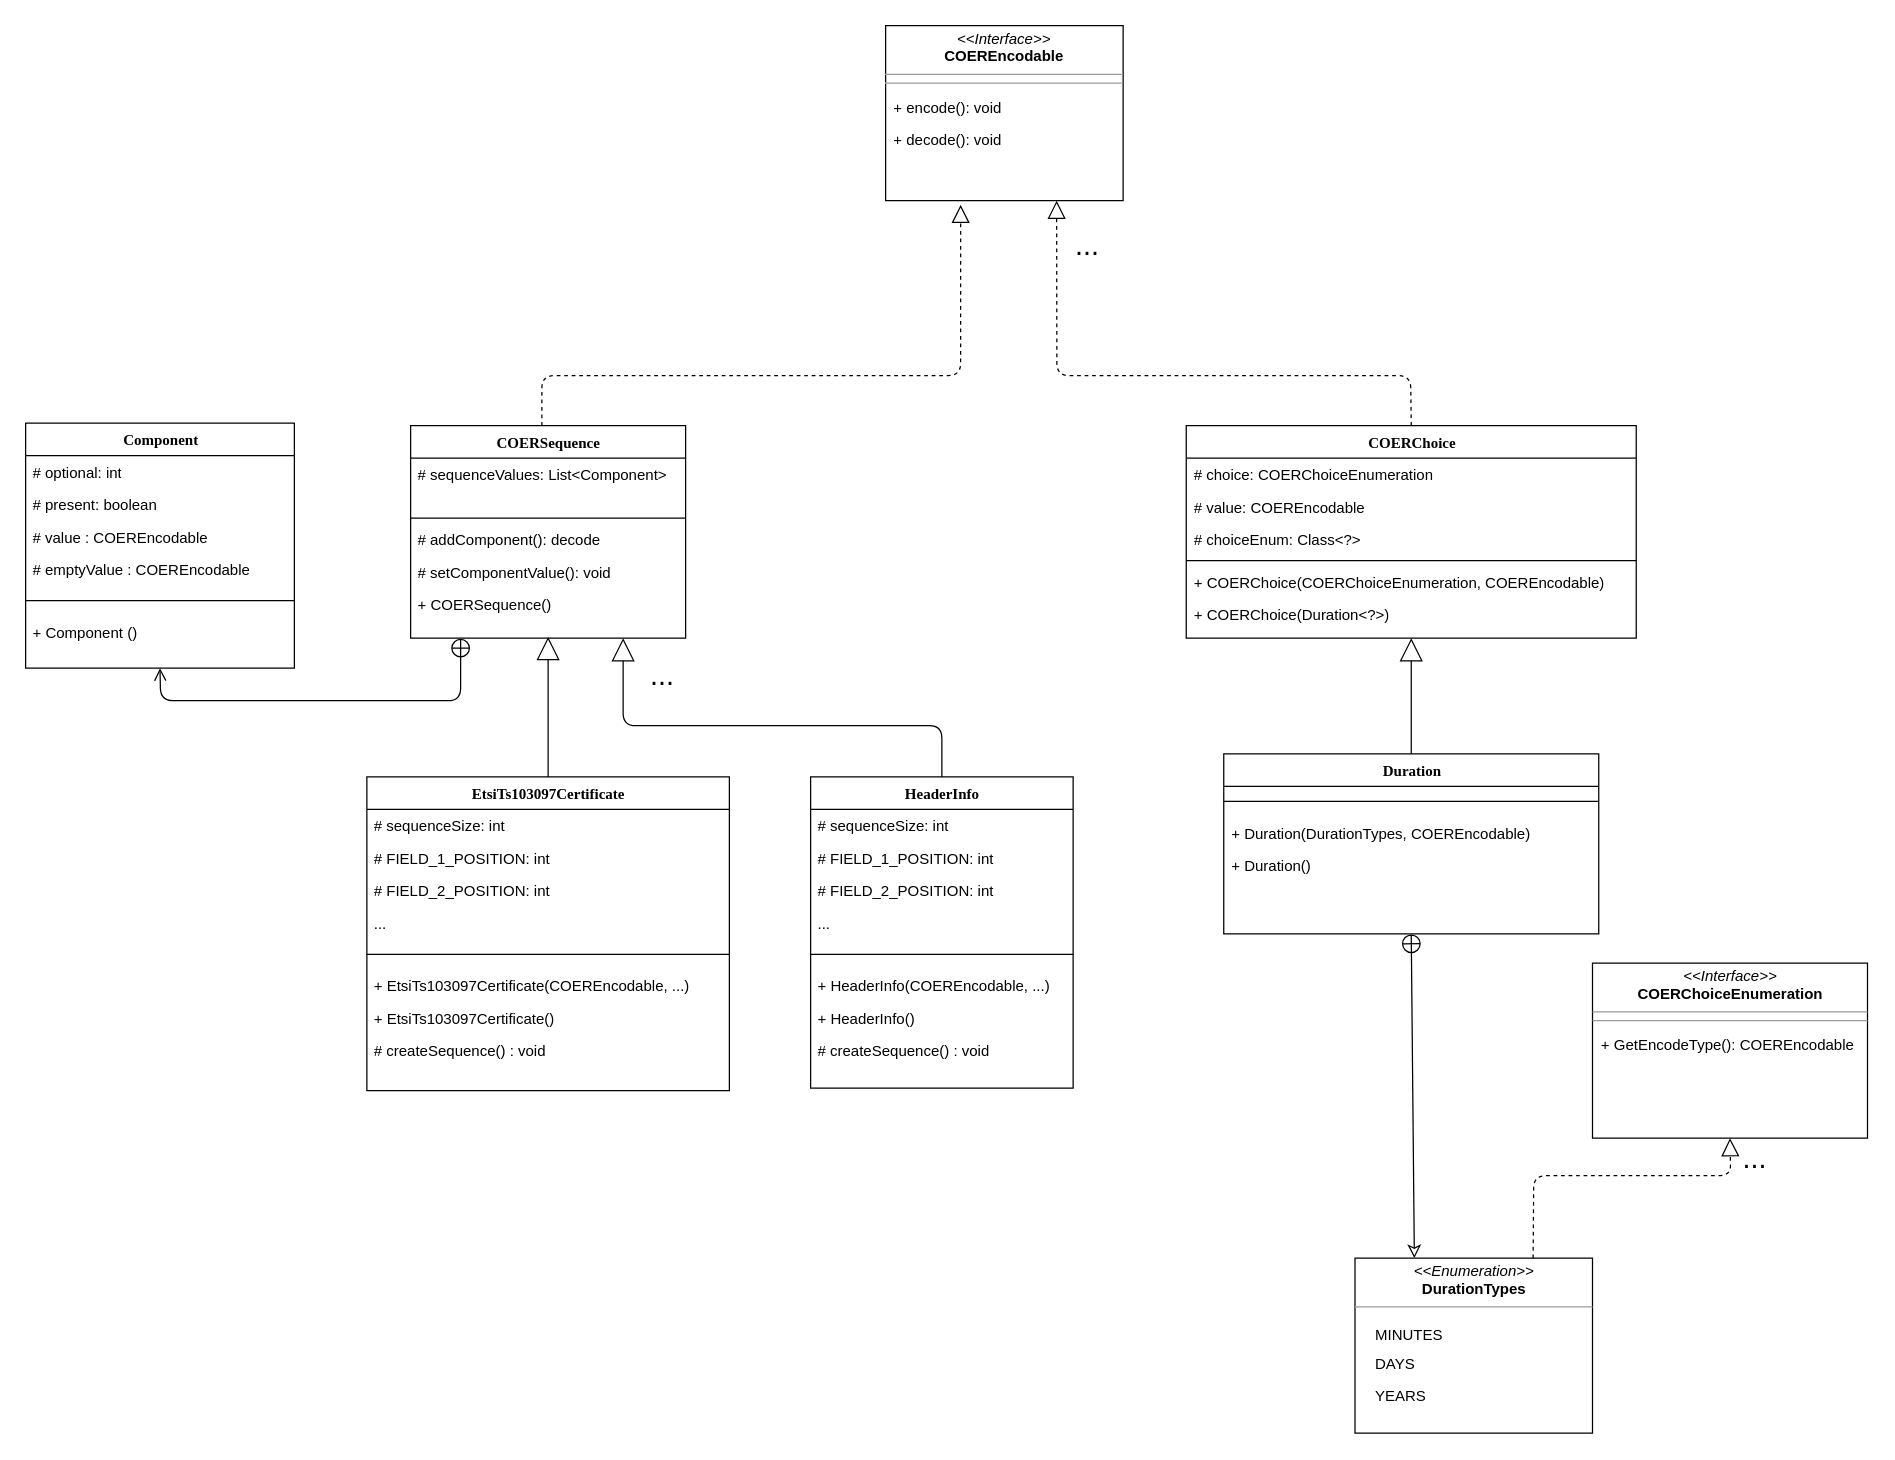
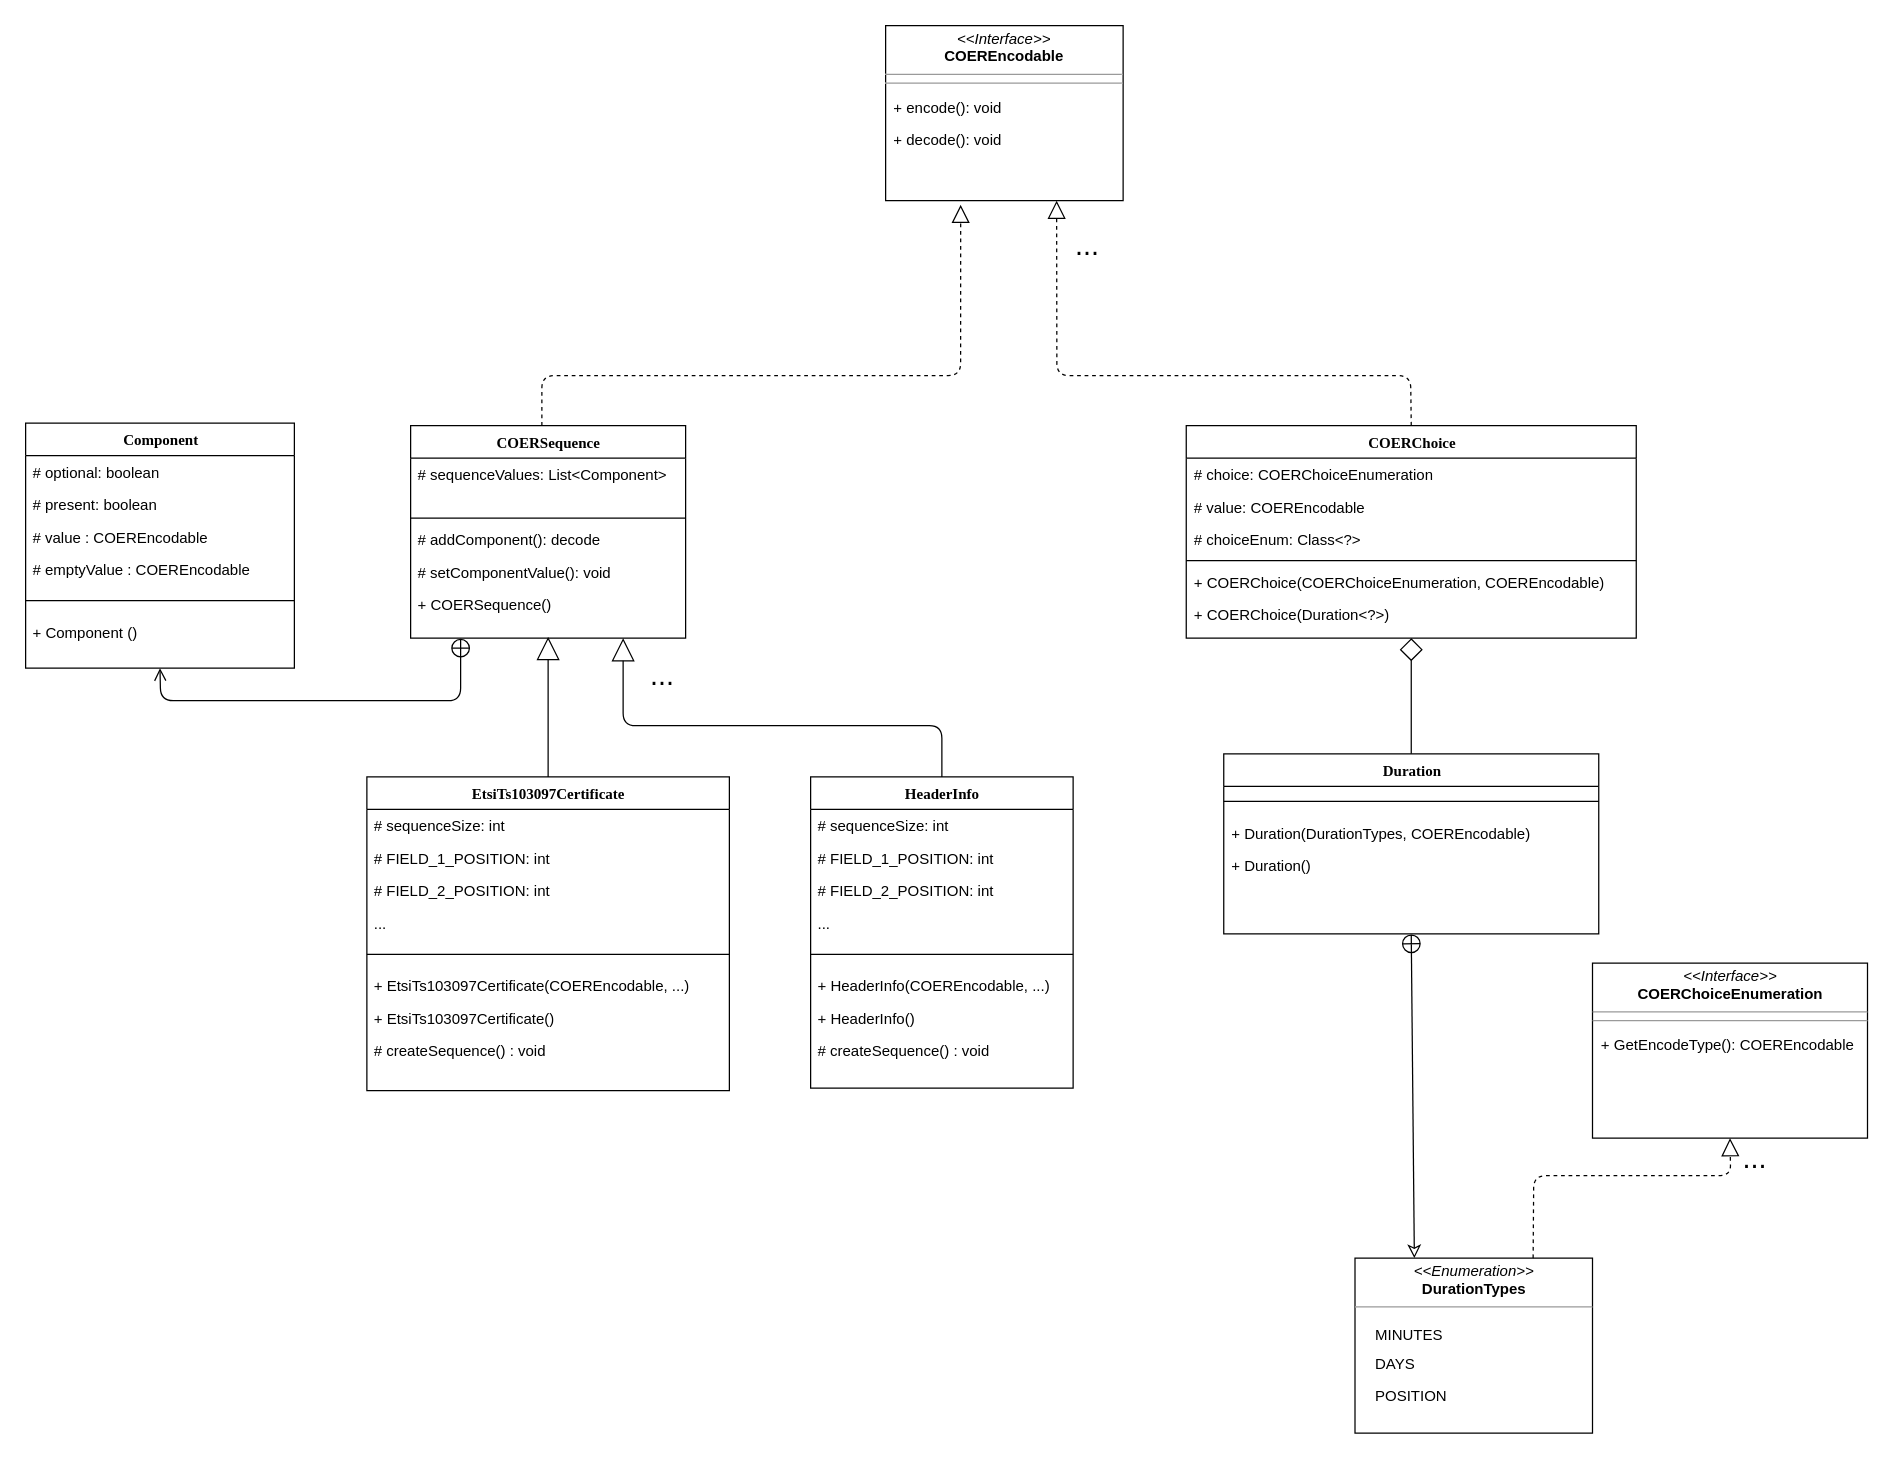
node "# optional: int": label "# optional: int" -> "# optional: boolean"
edge "Duration" -> "COERChoice": arrowhead block -> diamond
node "YEARS": label "YEARS" -> "POSITION"
